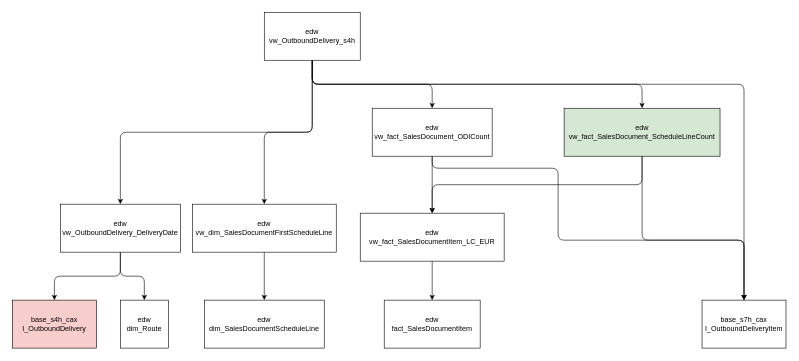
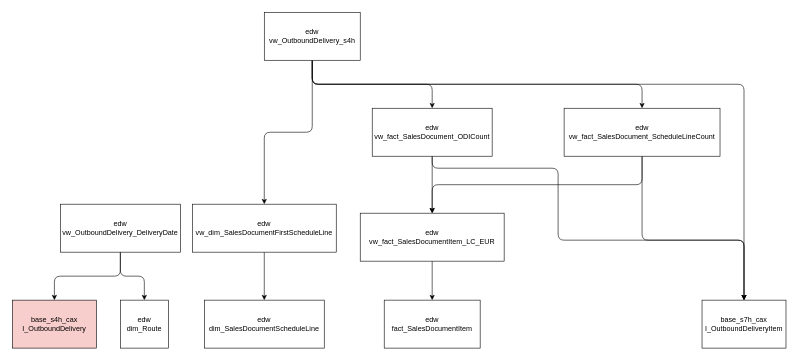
node "edw vw_fact_SalesDocument_ScheduleLineCount": fillcolor #d5e8d4 -> #ffffff
edge "edw vw_OutboundDelivery_s4h" -> "edw vw_OutboundDelivery_DeliveryDate": removed
